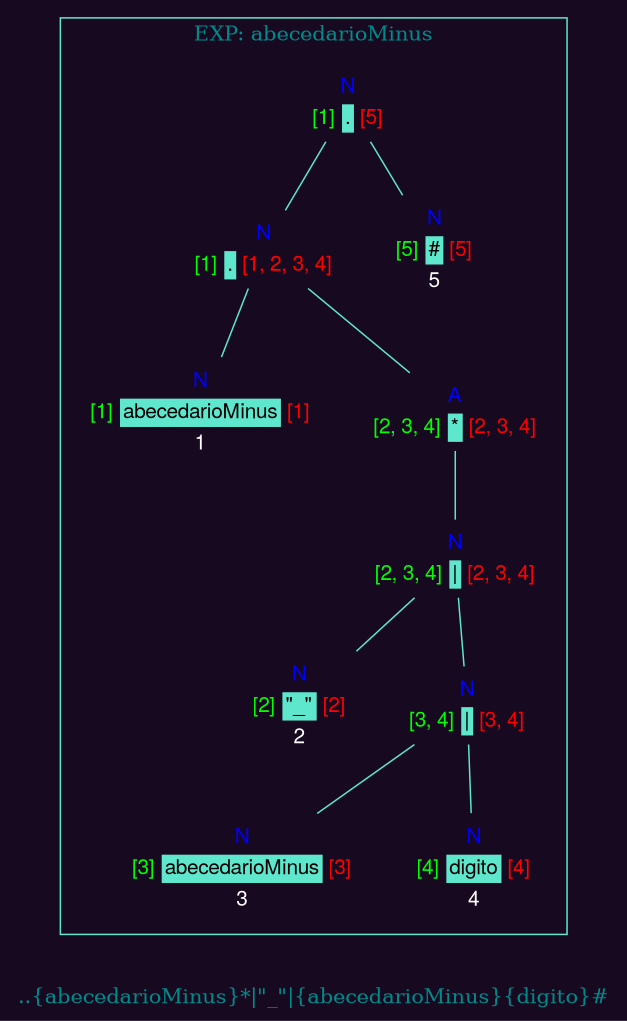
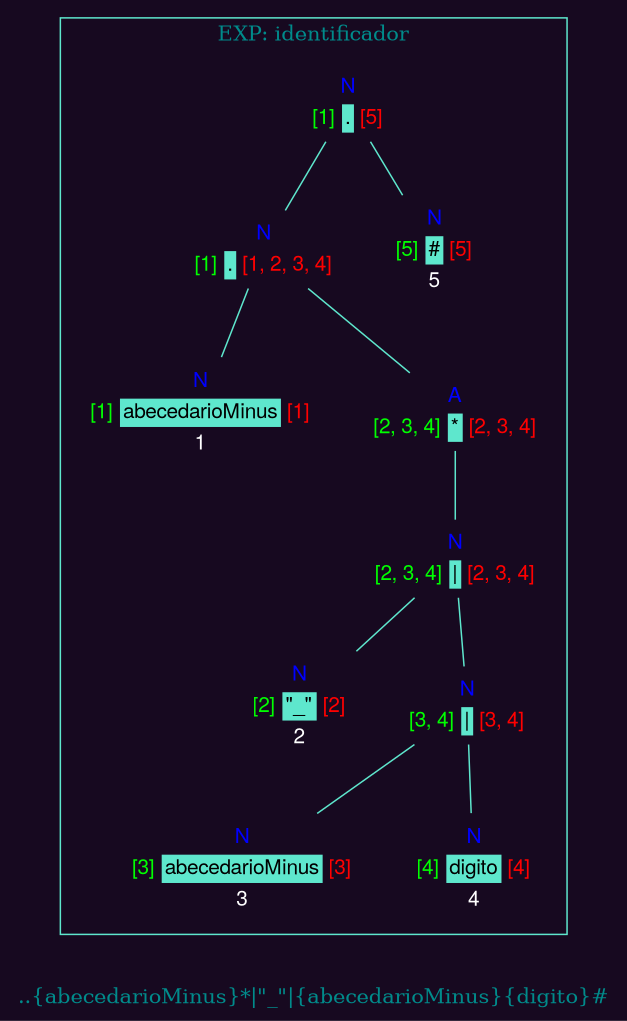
cluster "EXP: abecedarioMinus": label "EXP: abecedarioMinus" -> "EXP: identificador"
